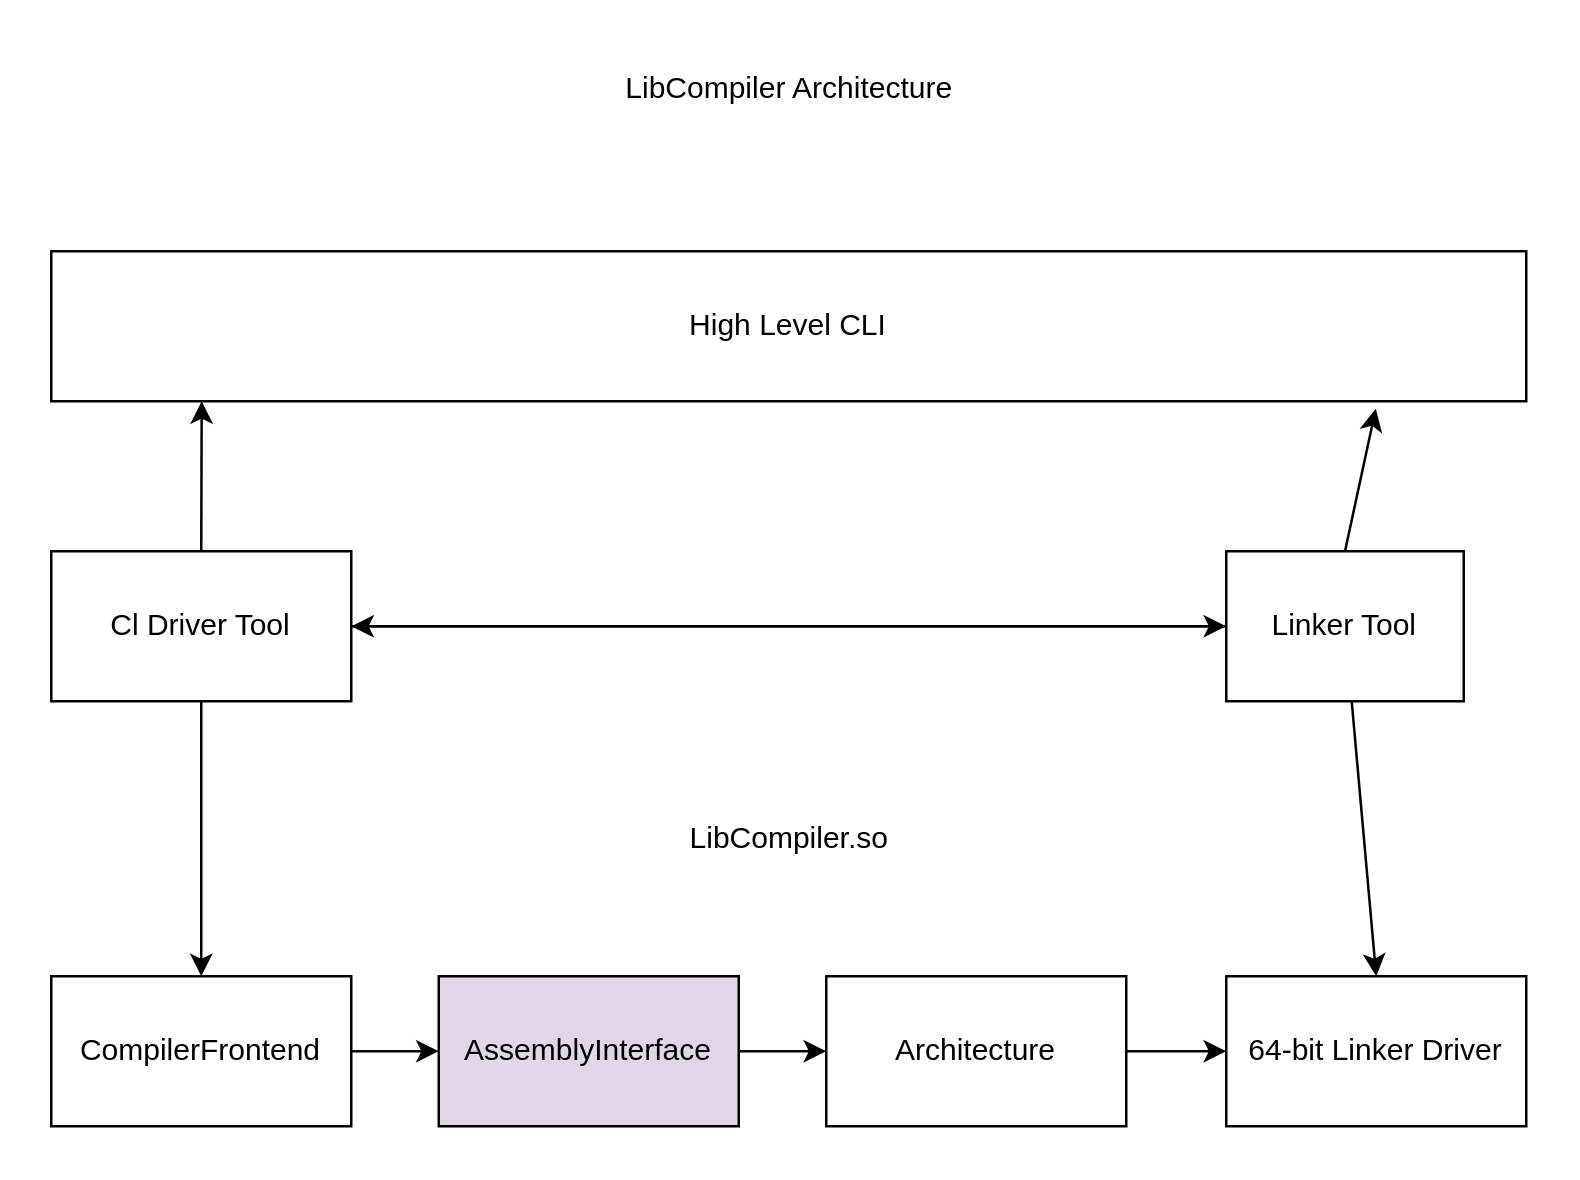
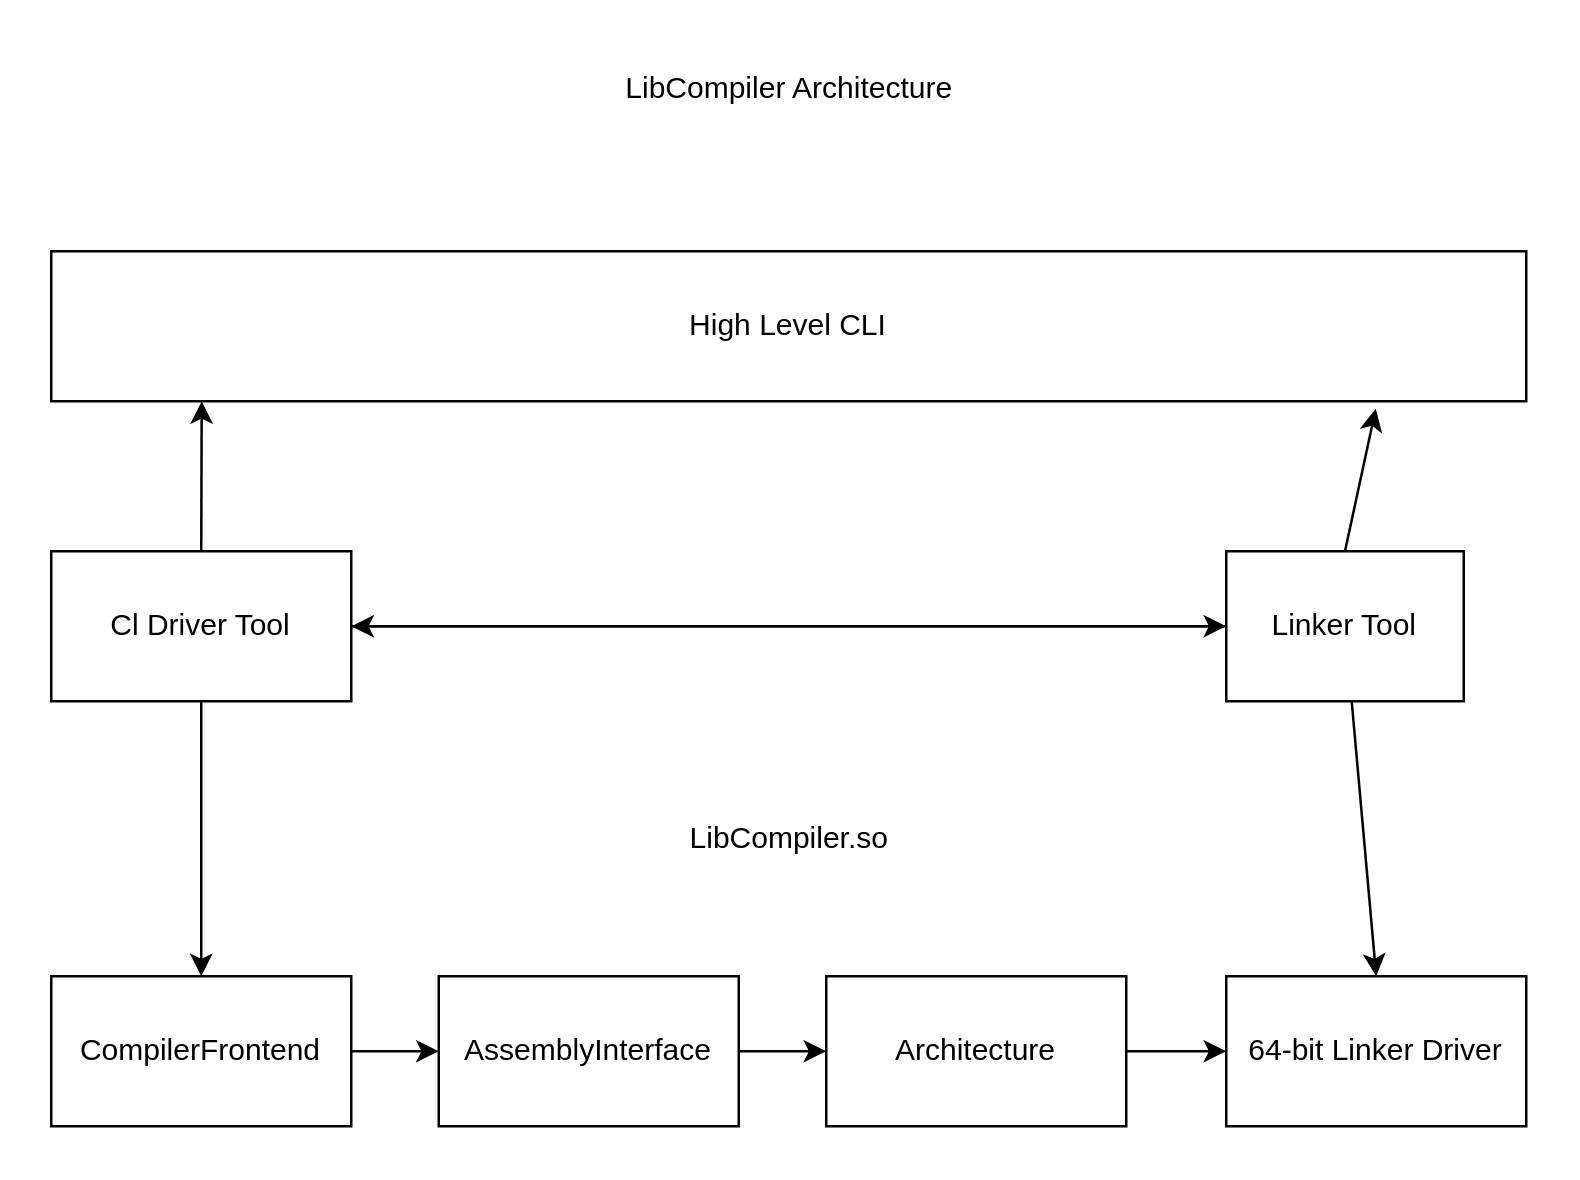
node "AssemblyInterface": fillcolor #e1d5e7 -> #ffffff
